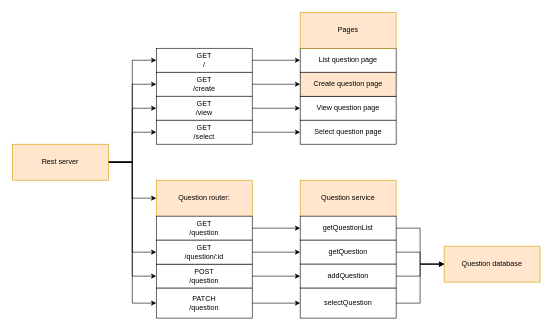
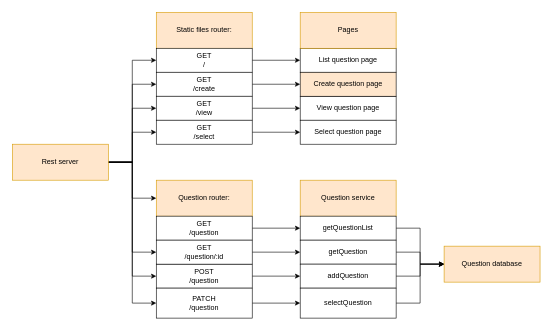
node "Static files router:": added
